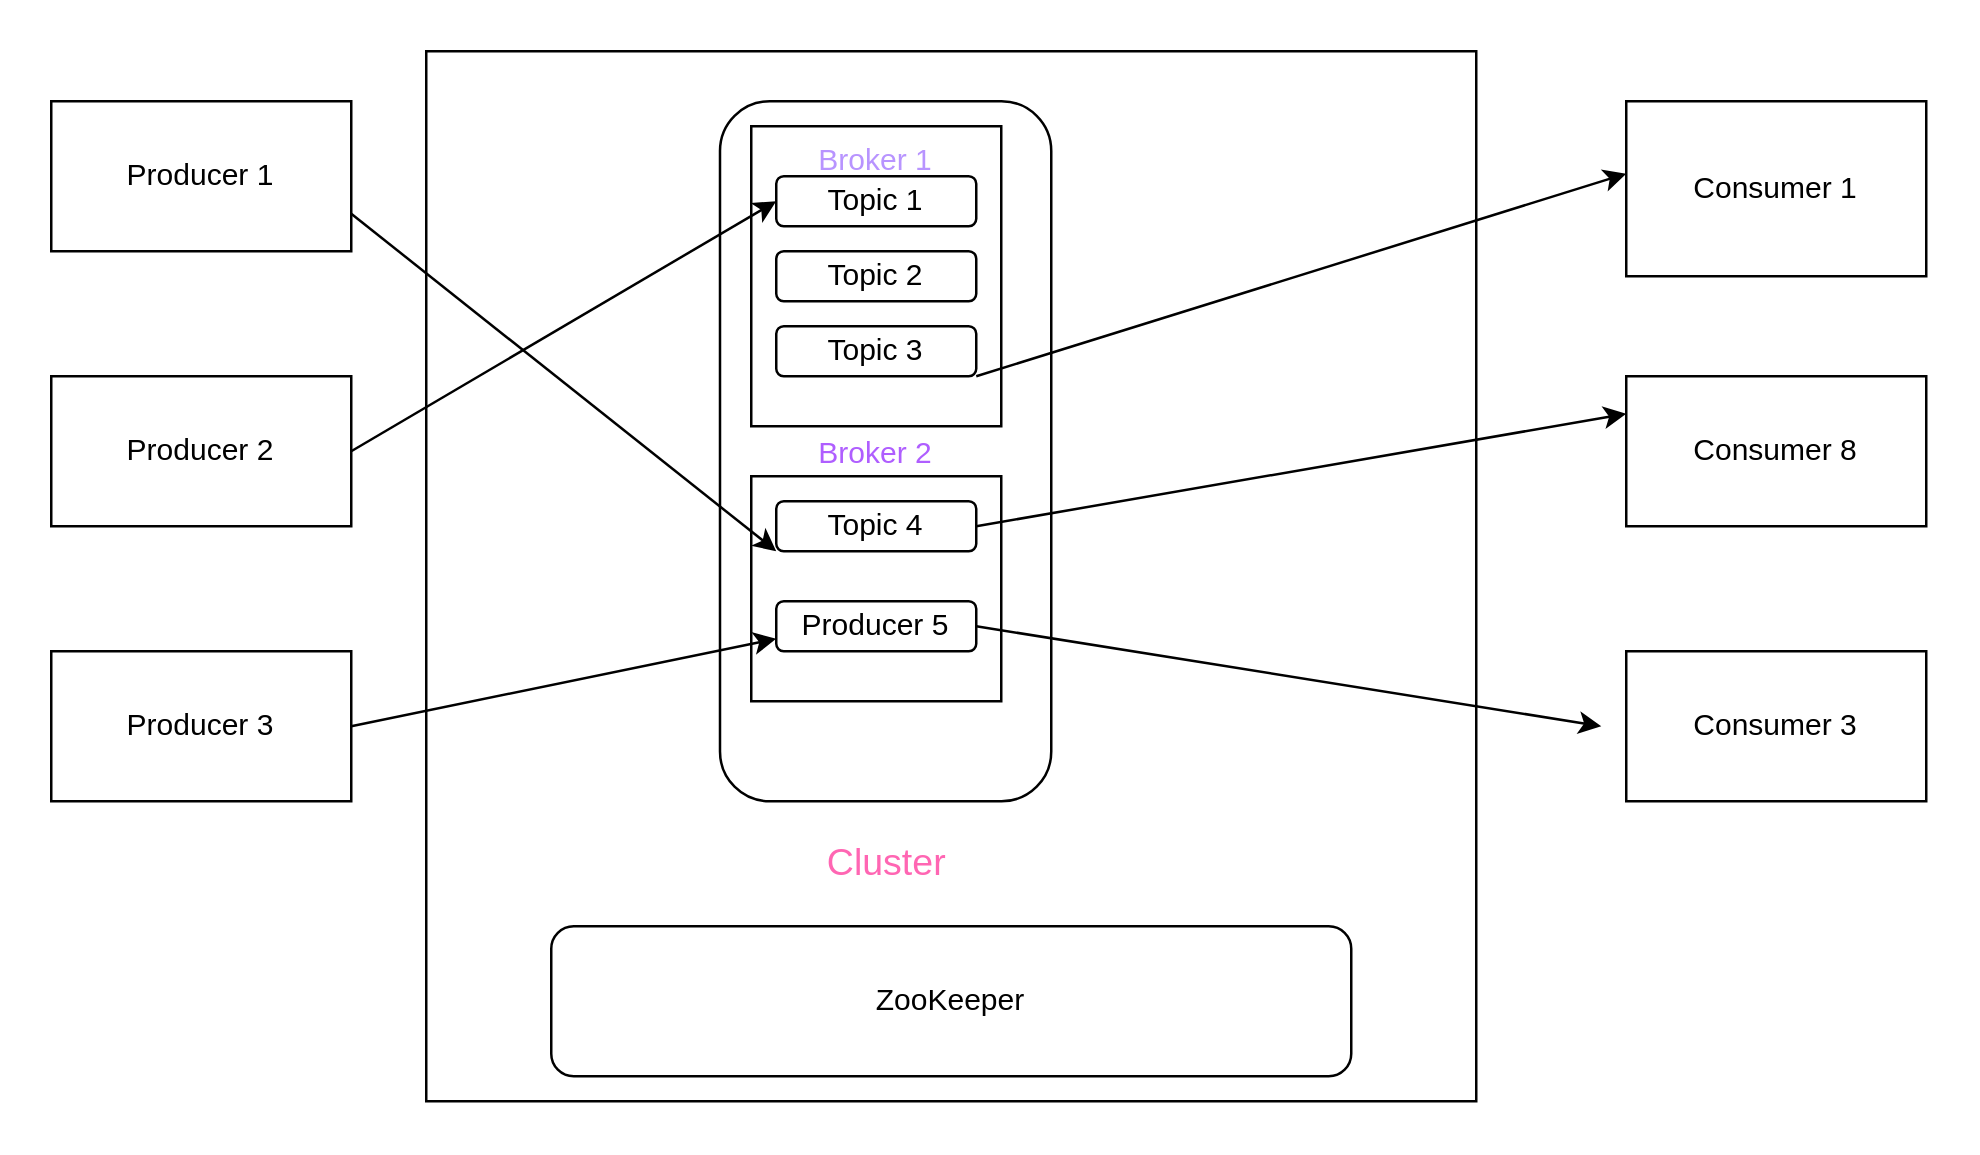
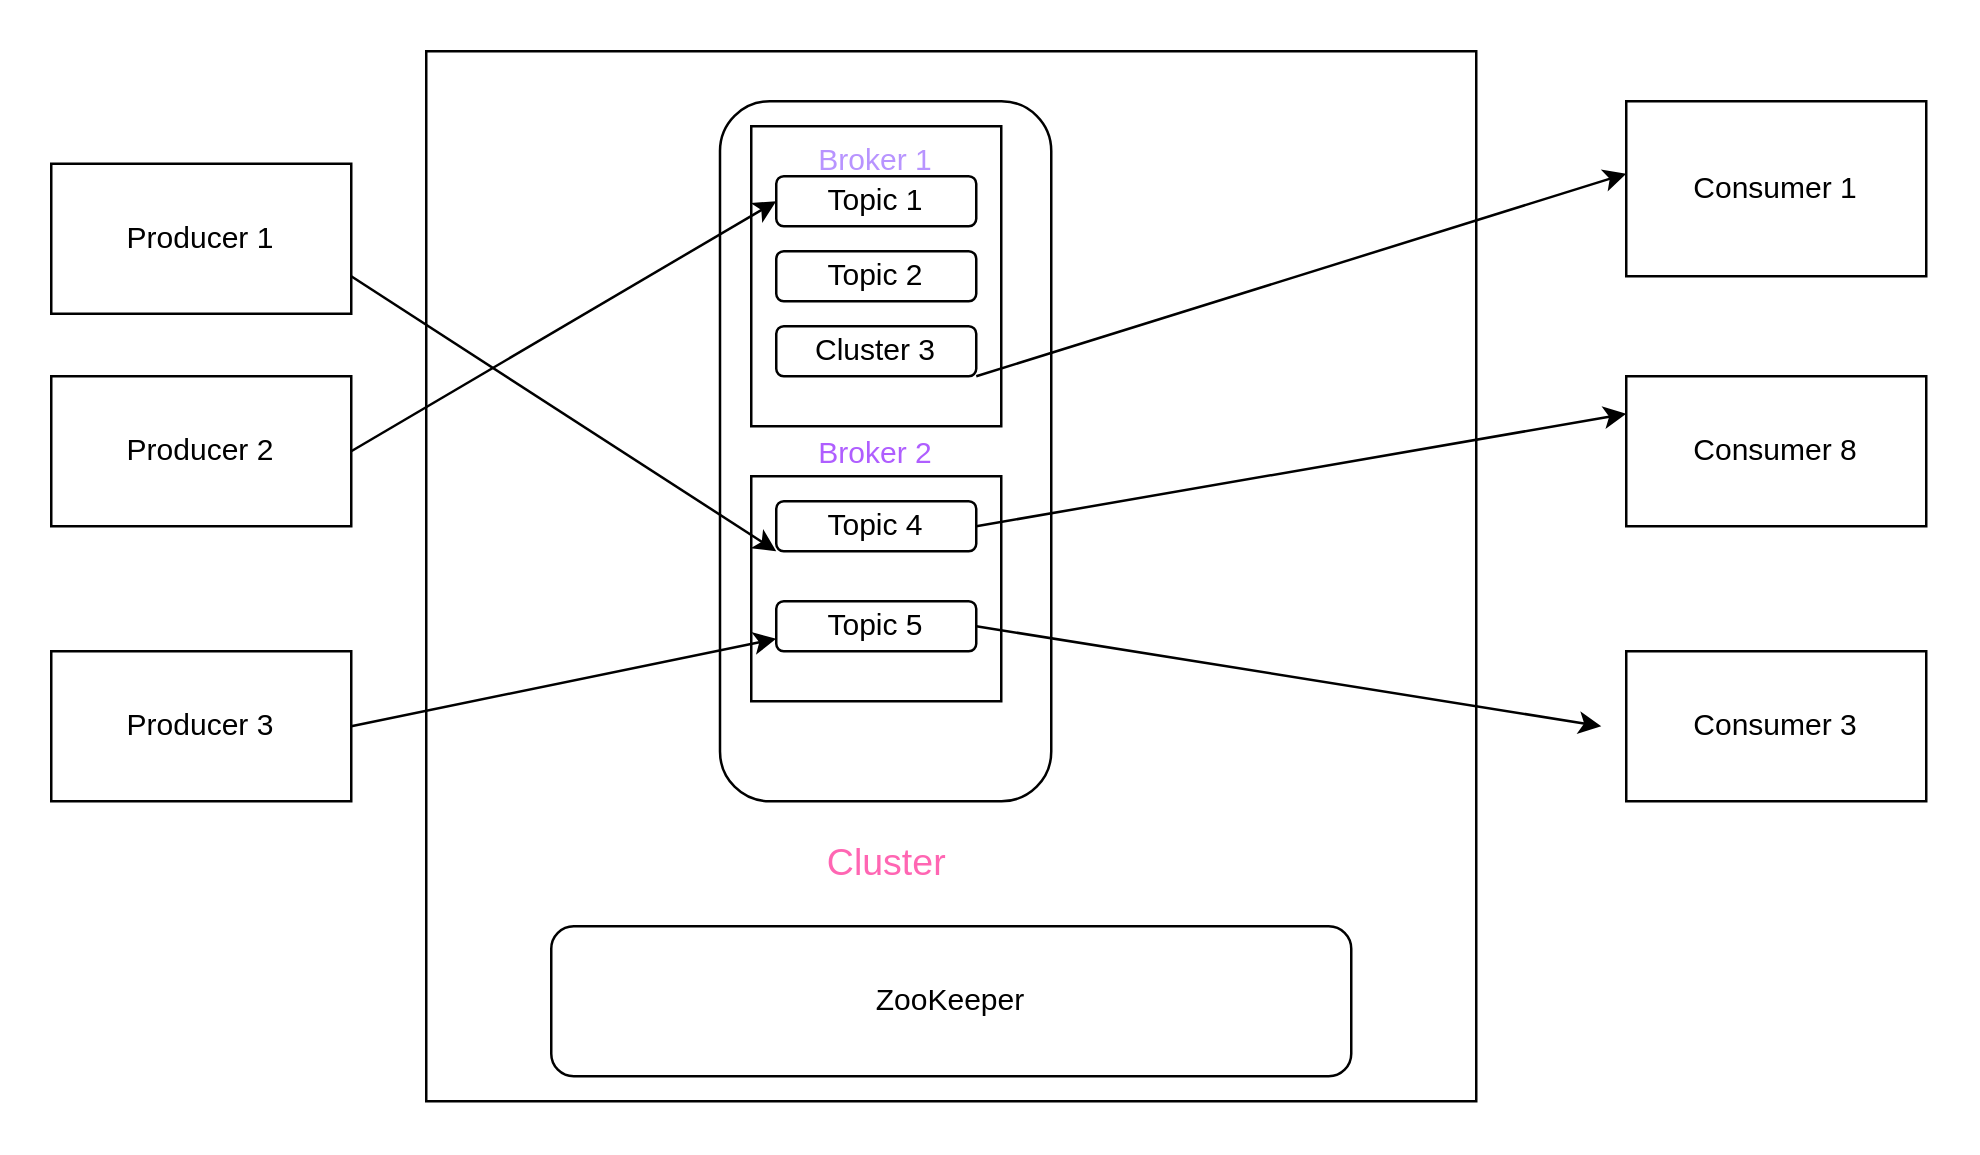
node "Producer 1": moved (201, 176) -> (201, 239)
node "Topic 3": label "Topic 3" -> "Cluster 3"
node "Producer 5": label "Producer 5" -> "Topic 5"
